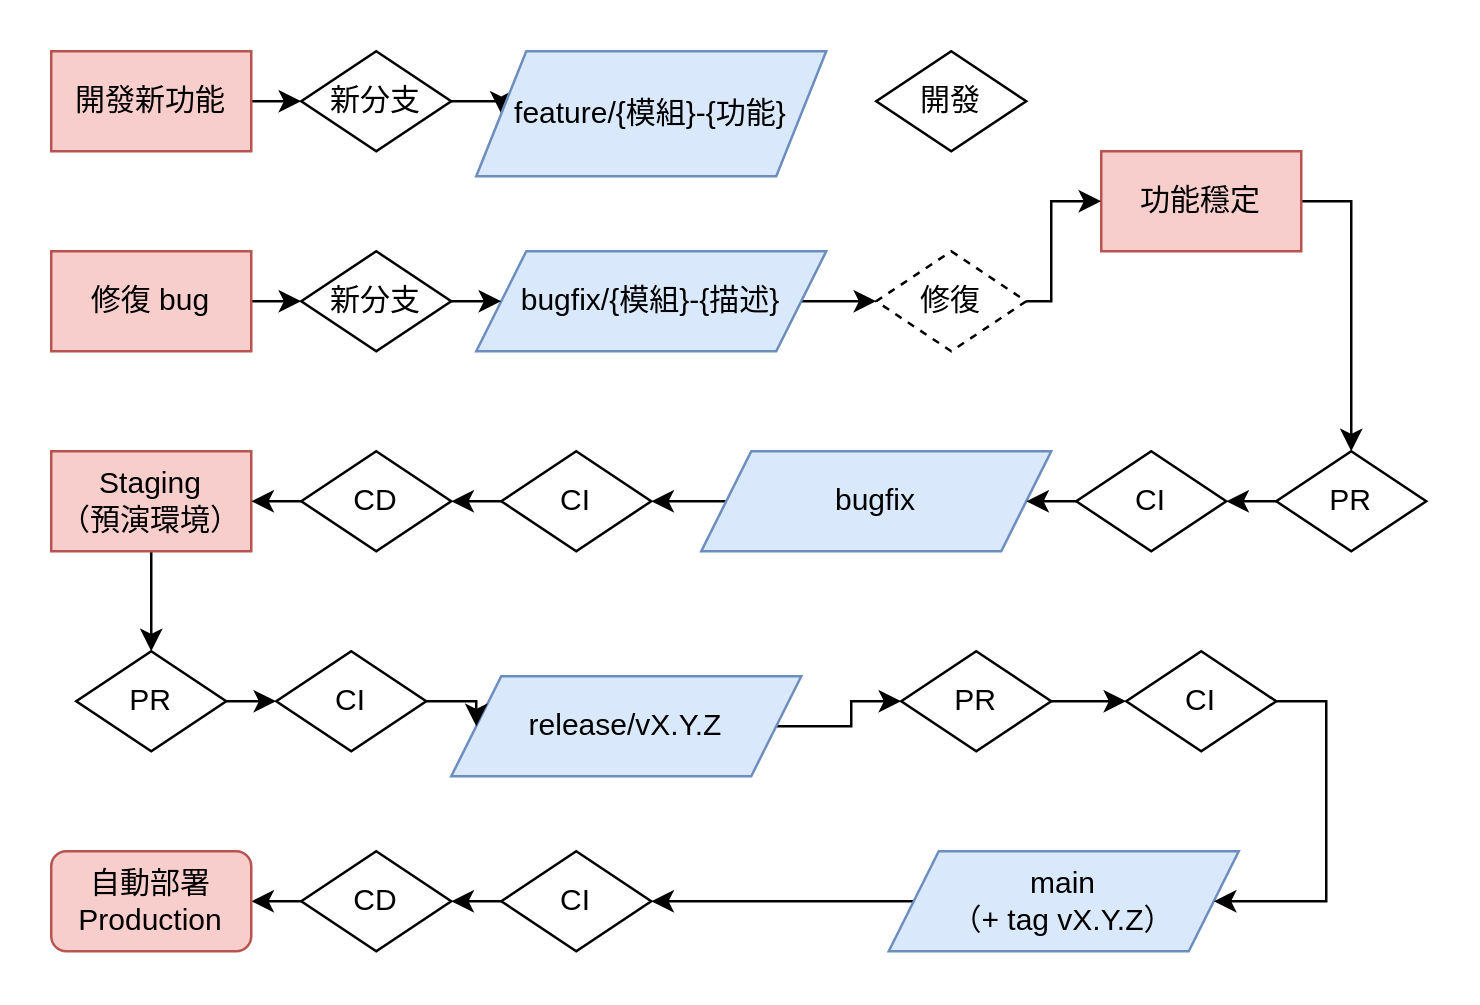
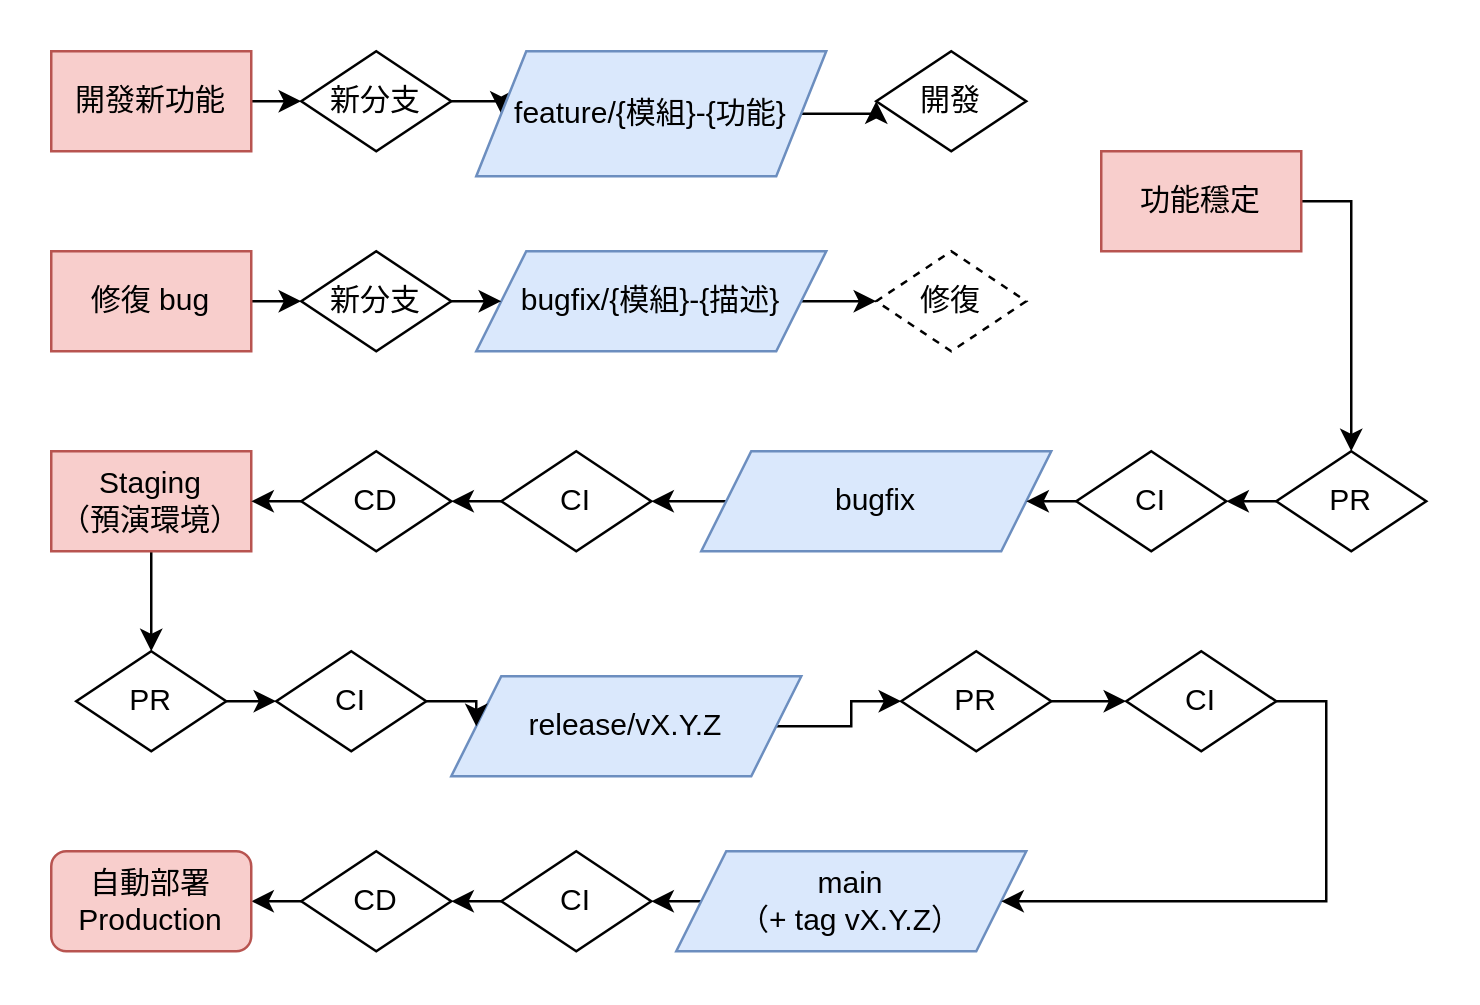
edge "feature/{模組}-{功能}" -> "開發": added
edge "修復" -> "功能穩定": removed
node "main （+ tag vX.Y.Z）": moved (1064, 901) -> (851, 901)
